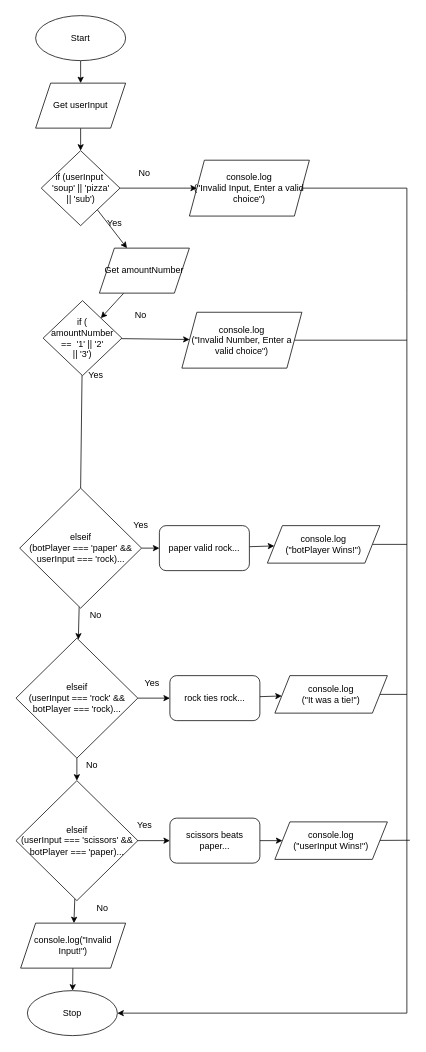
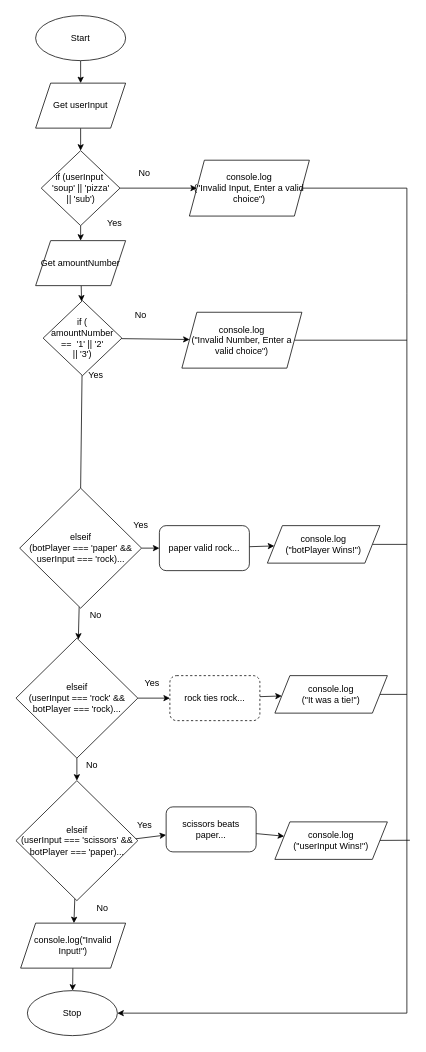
node "Get amountNumber": moved (144, 270) -> (81, 263)
node "rock ties rock...": style solid -> dashed
node "scissors beats paper...": moved (215, 840) -> (211, 829)
